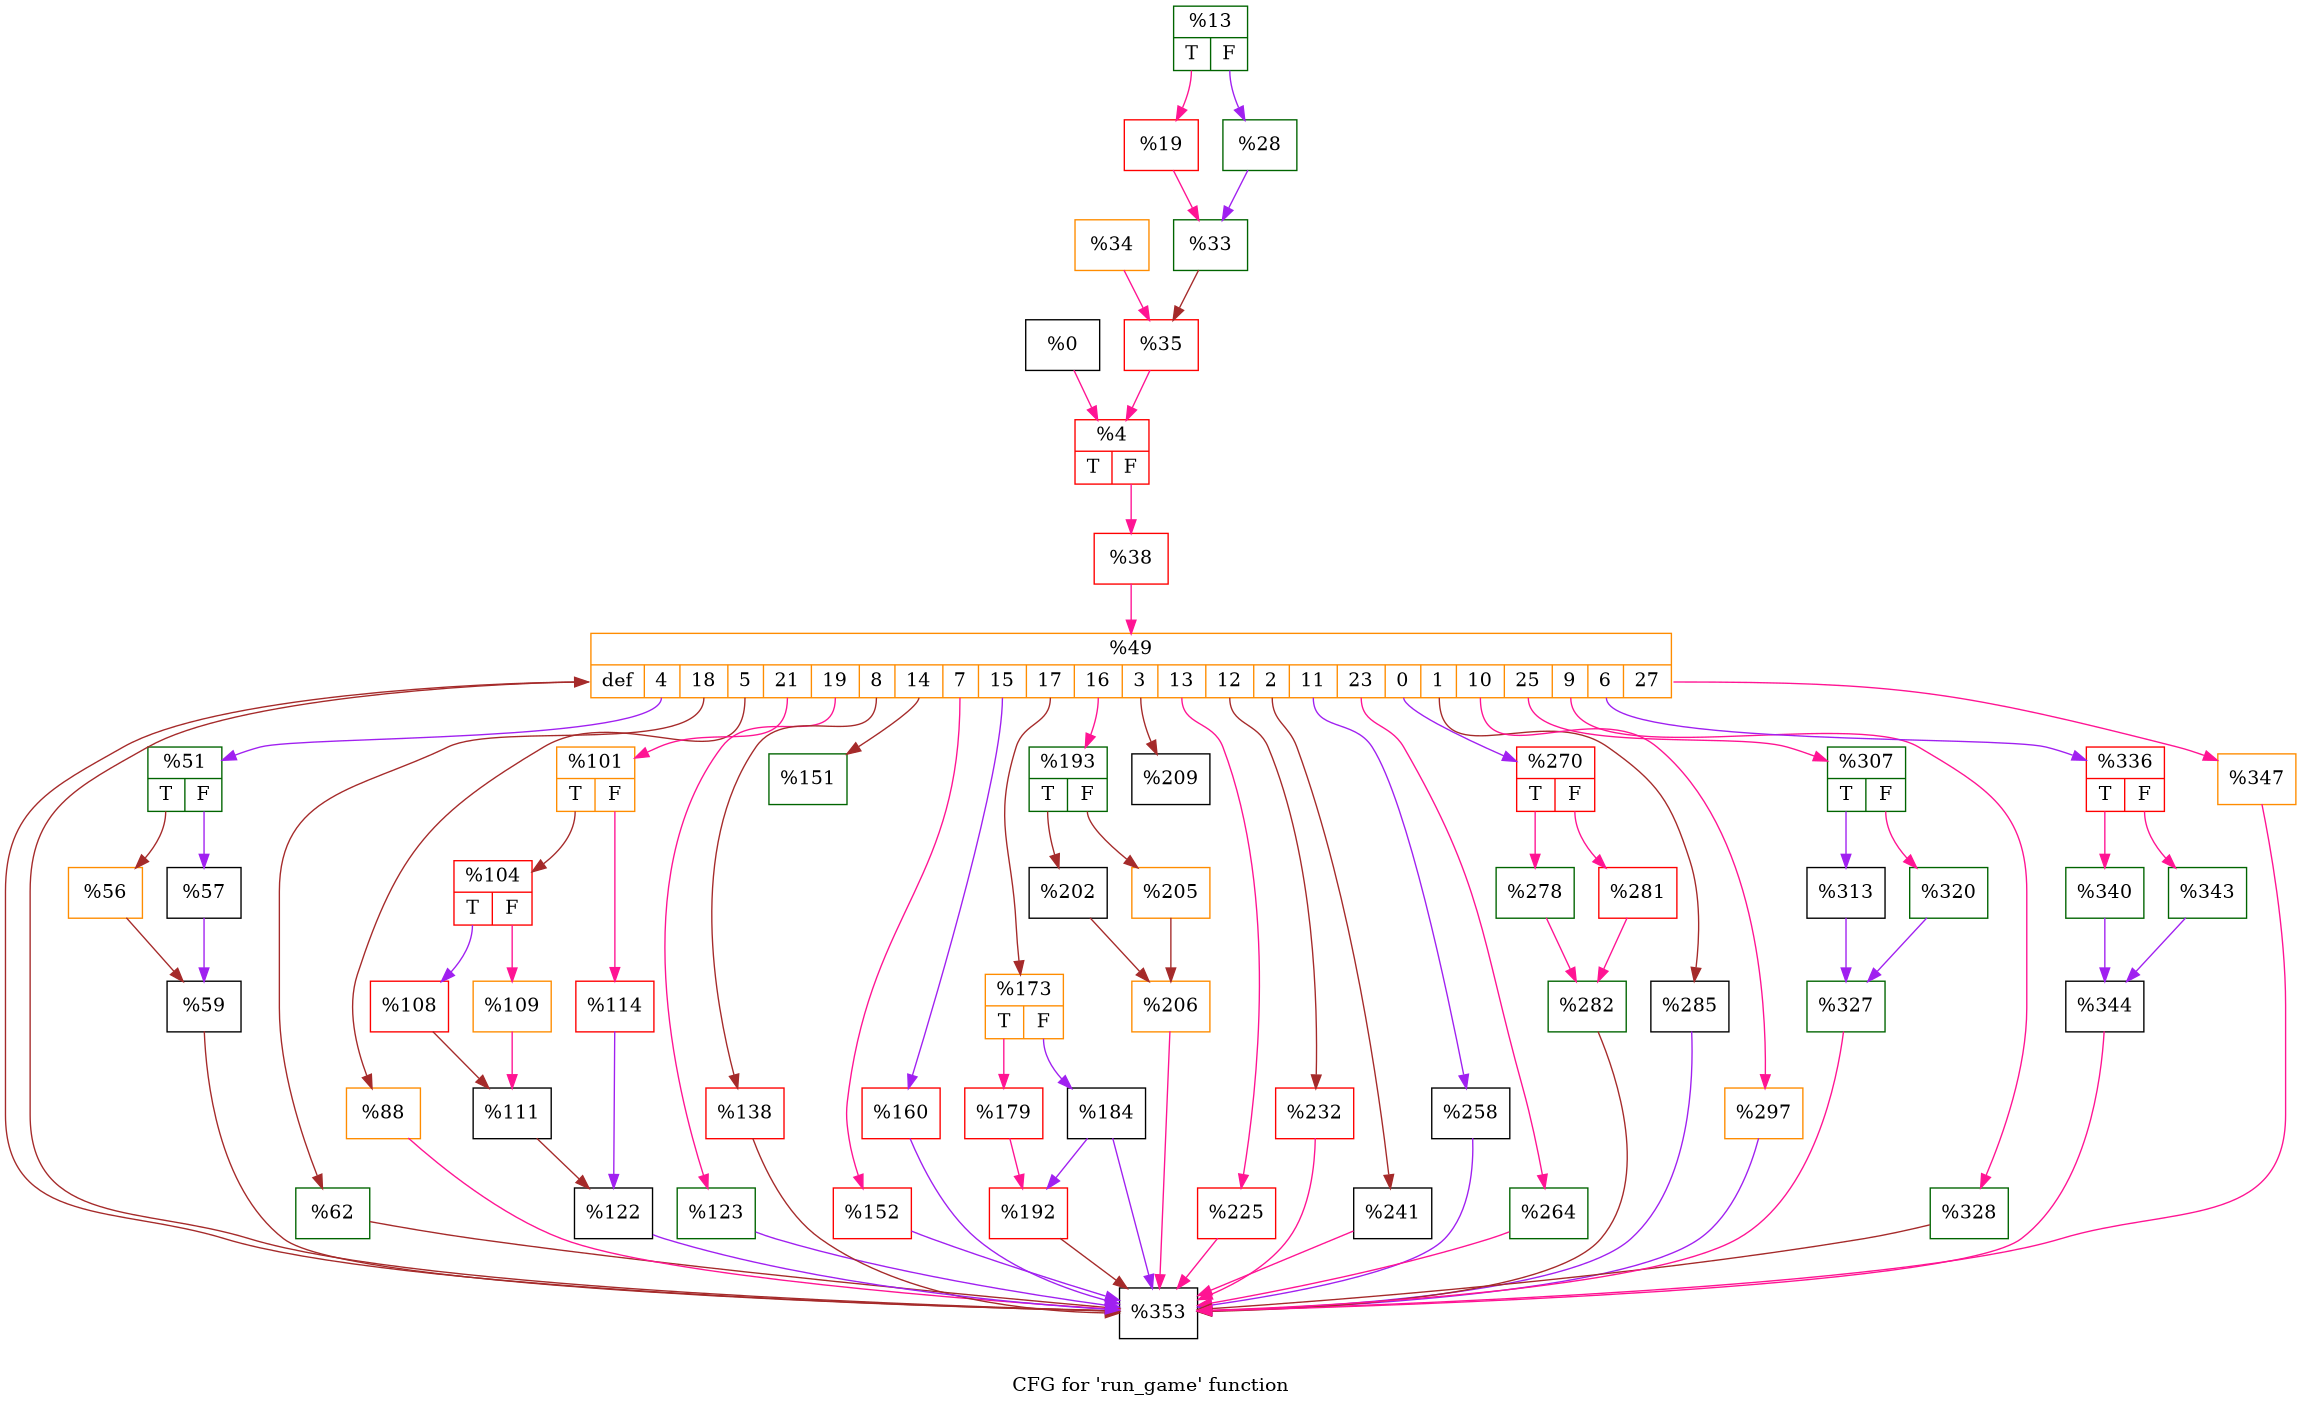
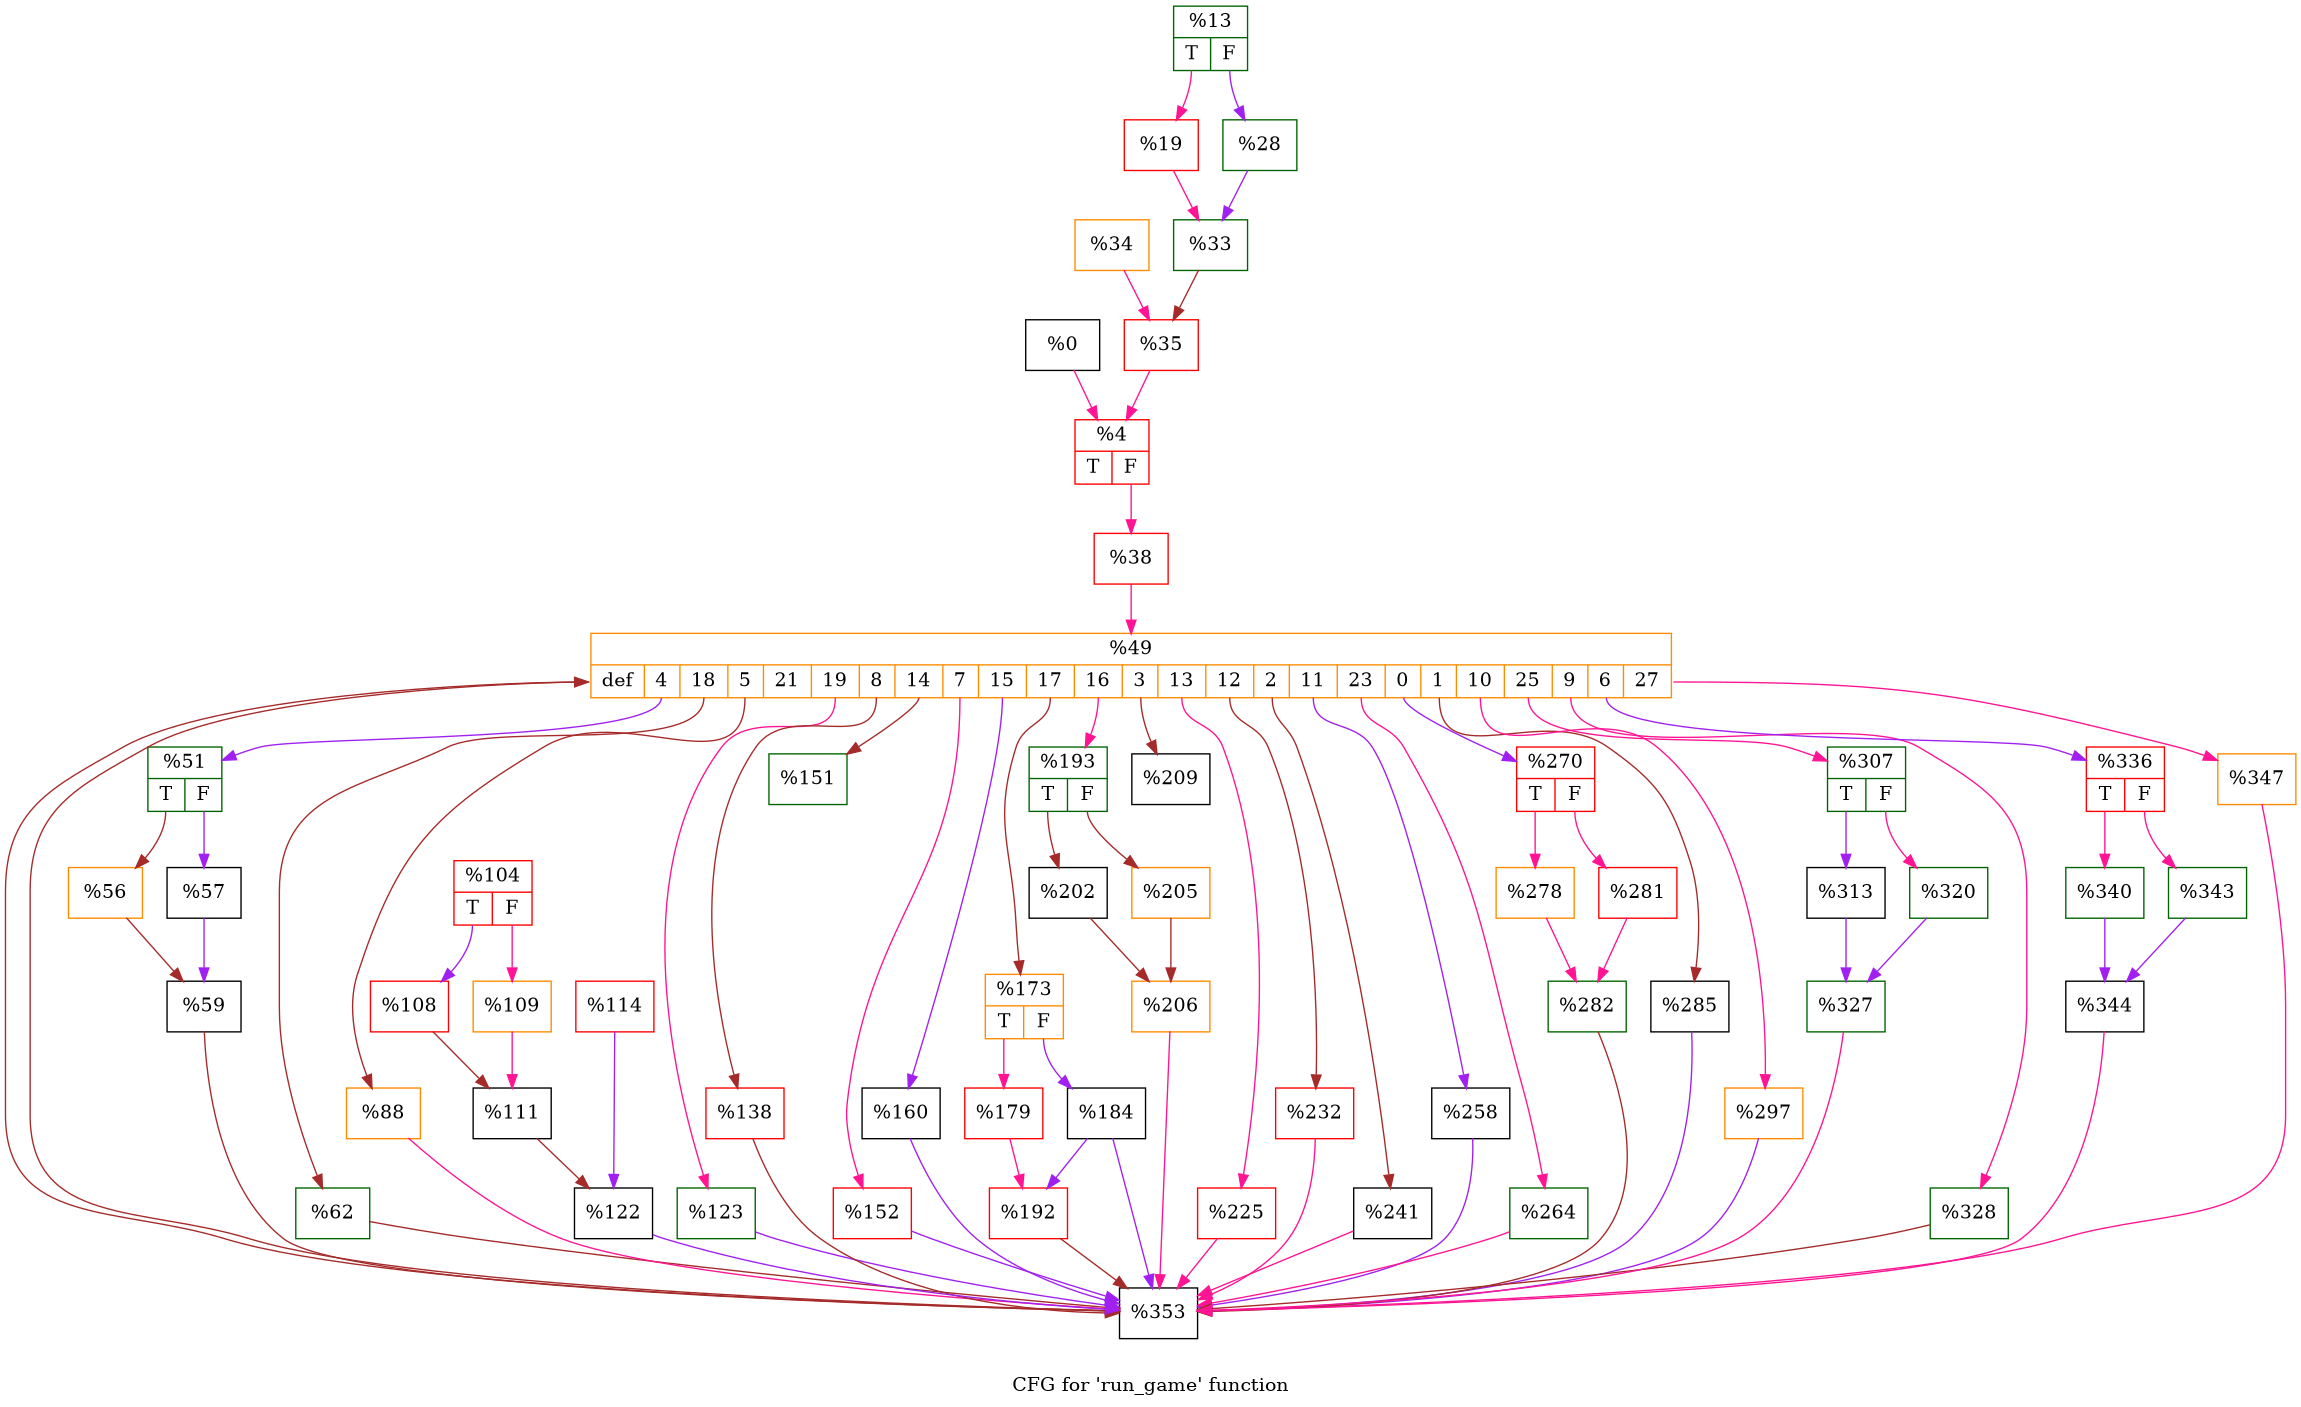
node "%101": removed
node "%278": color darkgreen -> darkorange
node "%160": color red -> black
